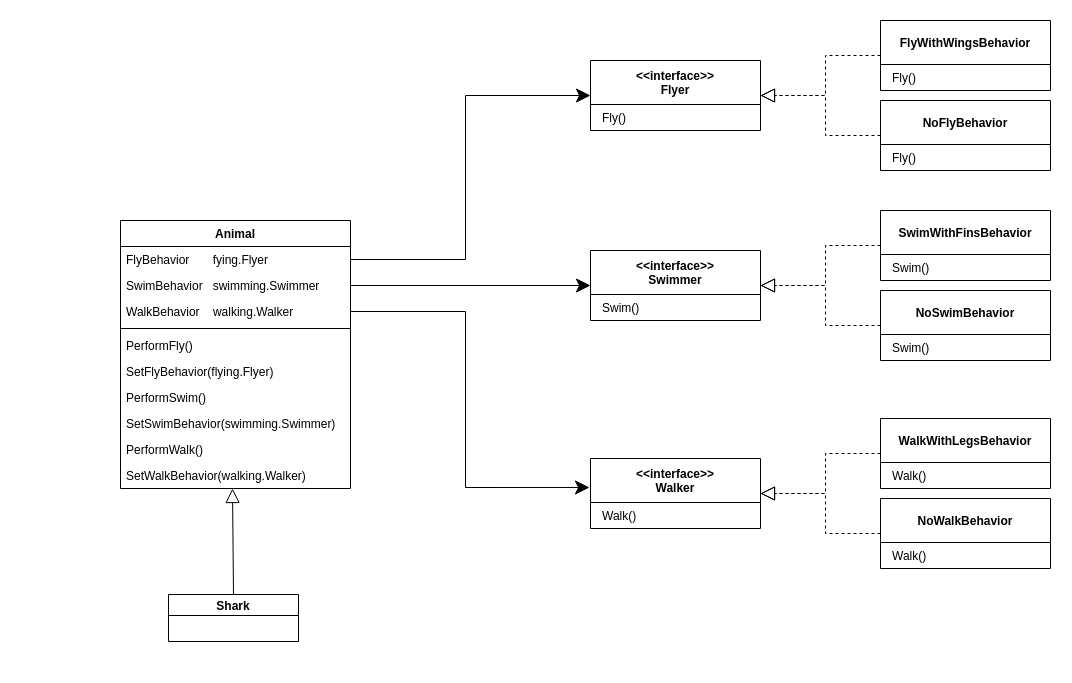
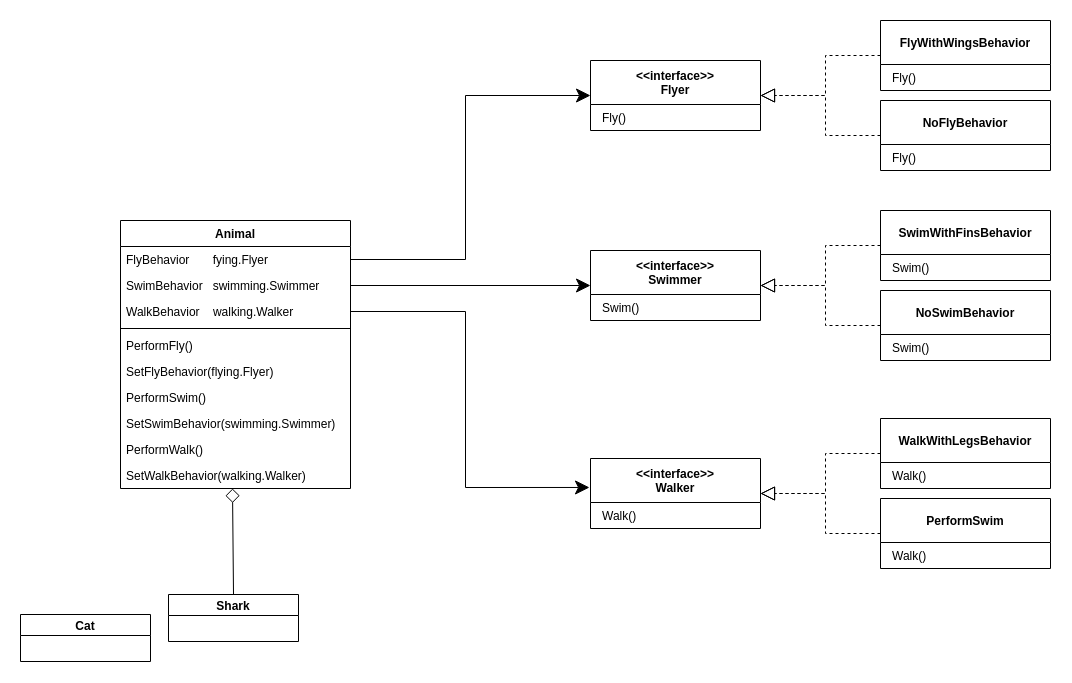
edge "Shark" -> "SetWalkBehavior(walking.Walker)": arrowhead block -> diamond
node "NoWalkBehavior": label "NoWalkBehavior" -> "PerformSwim"
node "Cat": added
